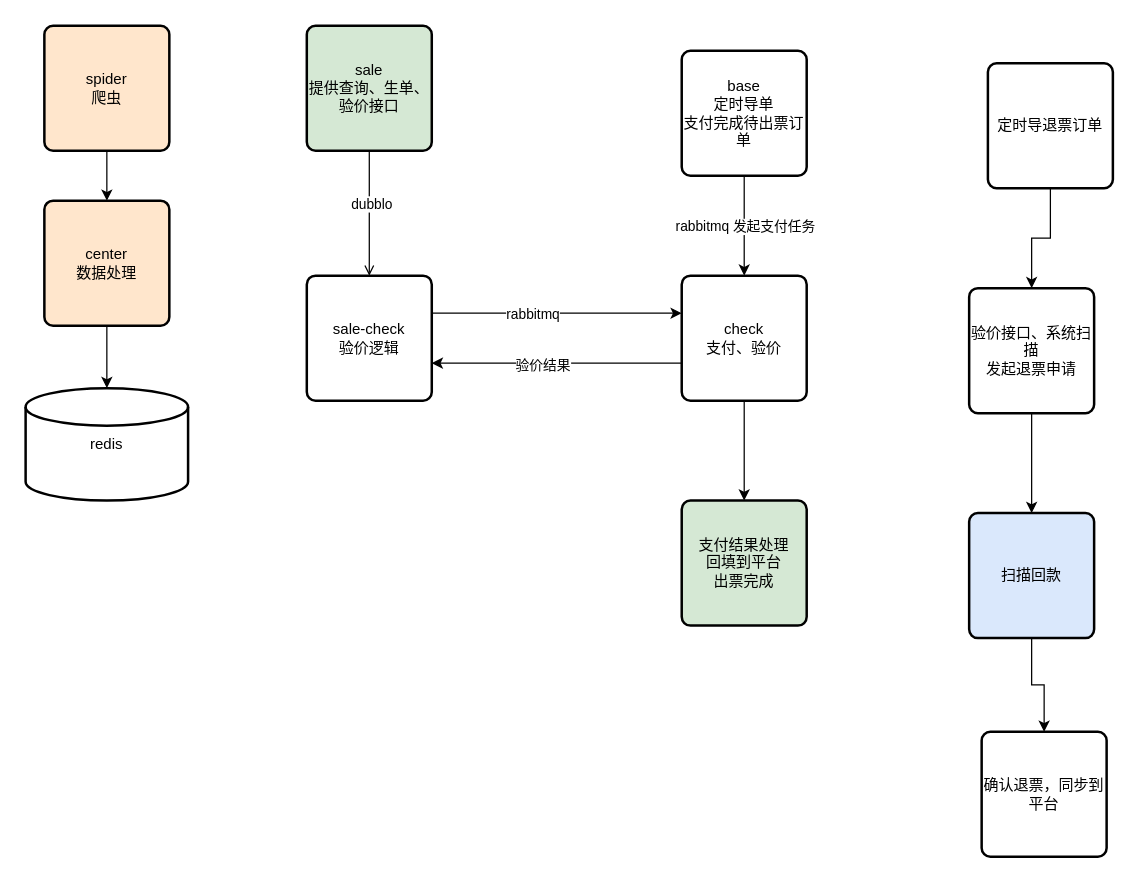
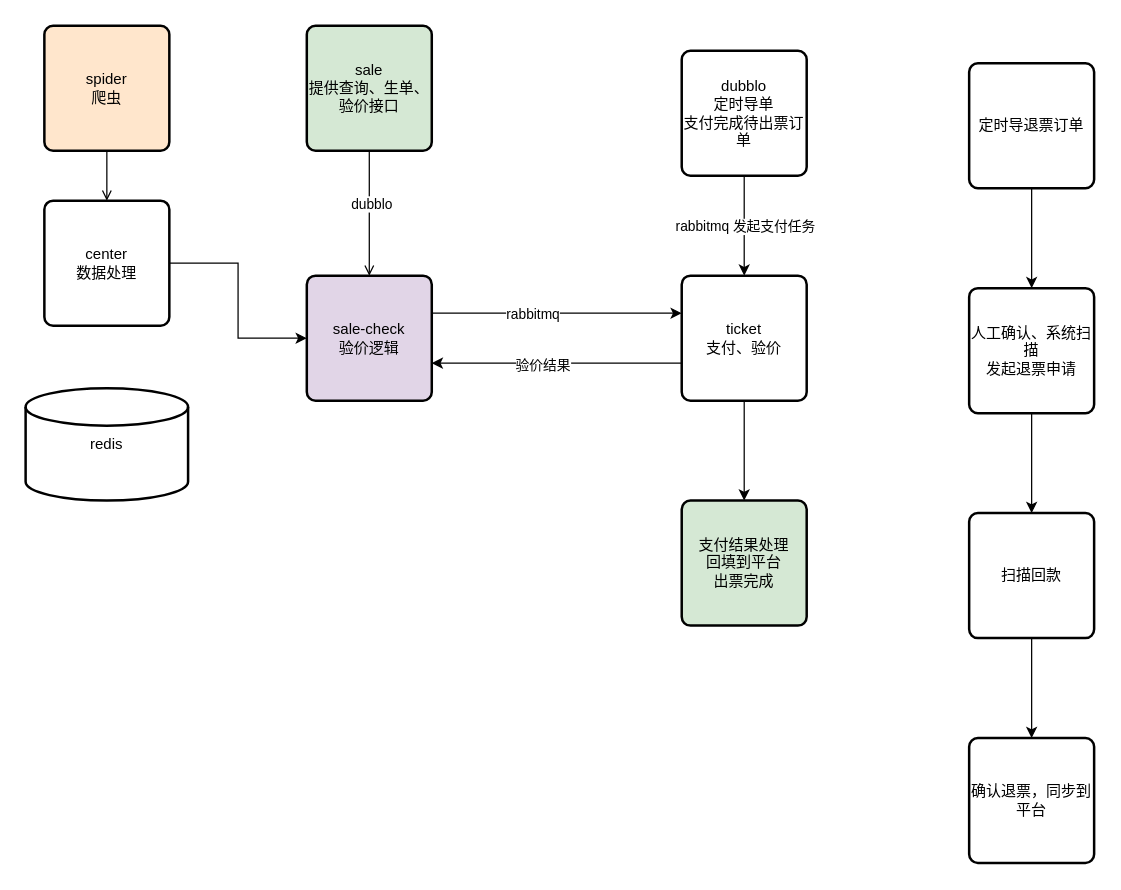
node "base 定时导单 支付完成待出票订单": label "base 定时导单 支付完成待出票订单" -> "dubblo 定时导单 支付完成待出票订单"
node "定时导退票订单": moved (1051, 126) -> (1032, 126)
edge "spider 爬虫" -> "center 数据处理": arrowhead classic -> open
node "center 数据处理": fillcolor #ffe6cc -> #ffffff
node "sale-check 验价逻辑": fillcolor #ffffff -> #e1d5e7
node "check 支付、验价": label "check 支付、验价" -> "ticket 支付、验价"
node "验价接口、系统扫描 发起退票申请": label "验价接口、系统扫描 发起退票申请" -> "人工确认、系统扫描 发起退票申请"
edge "center 数据处理" -> "redis": now "center 数据处理" -> "sale-check 验价逻辑"
node "扫描回款": fillcolor #dae8fc -> #ffffff
node "确认退票，同步到平台": moved (1044, 794) -> (1032, 801)
